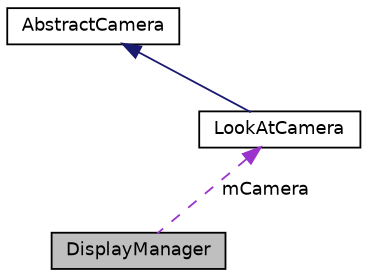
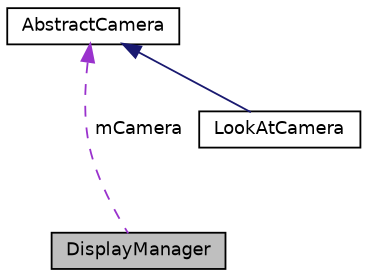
edge "DisplayManager" -> "LookAtCamera": now "DisplayManager" -> "AbstractCamera"
